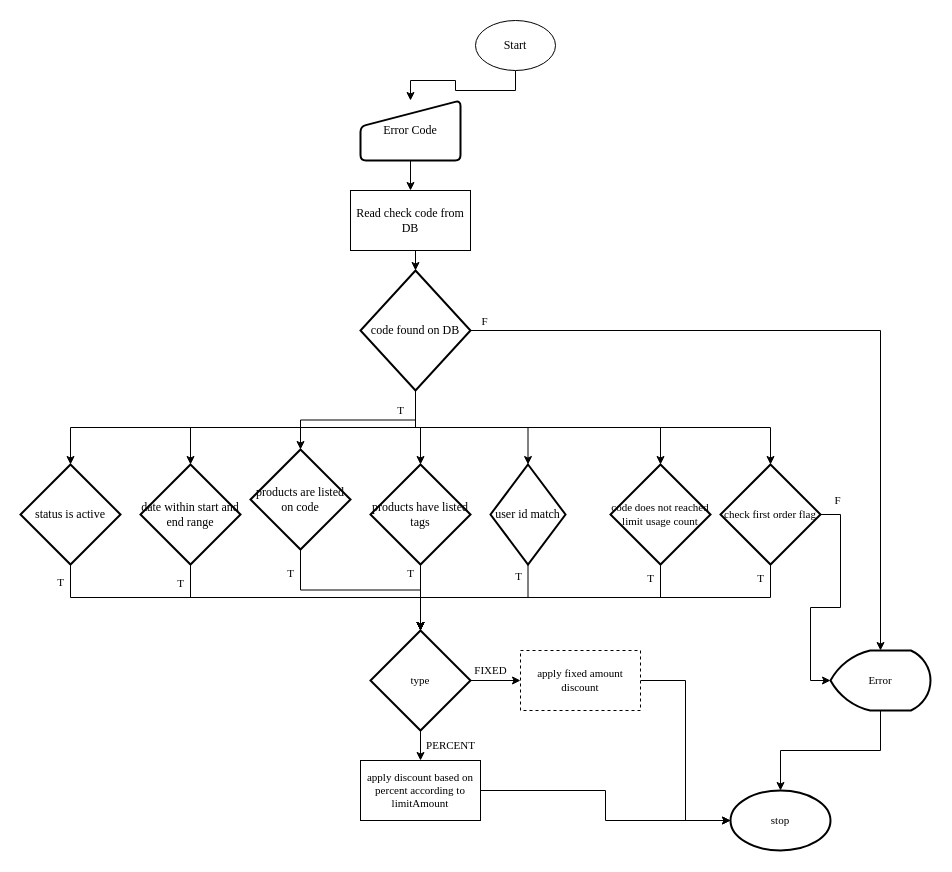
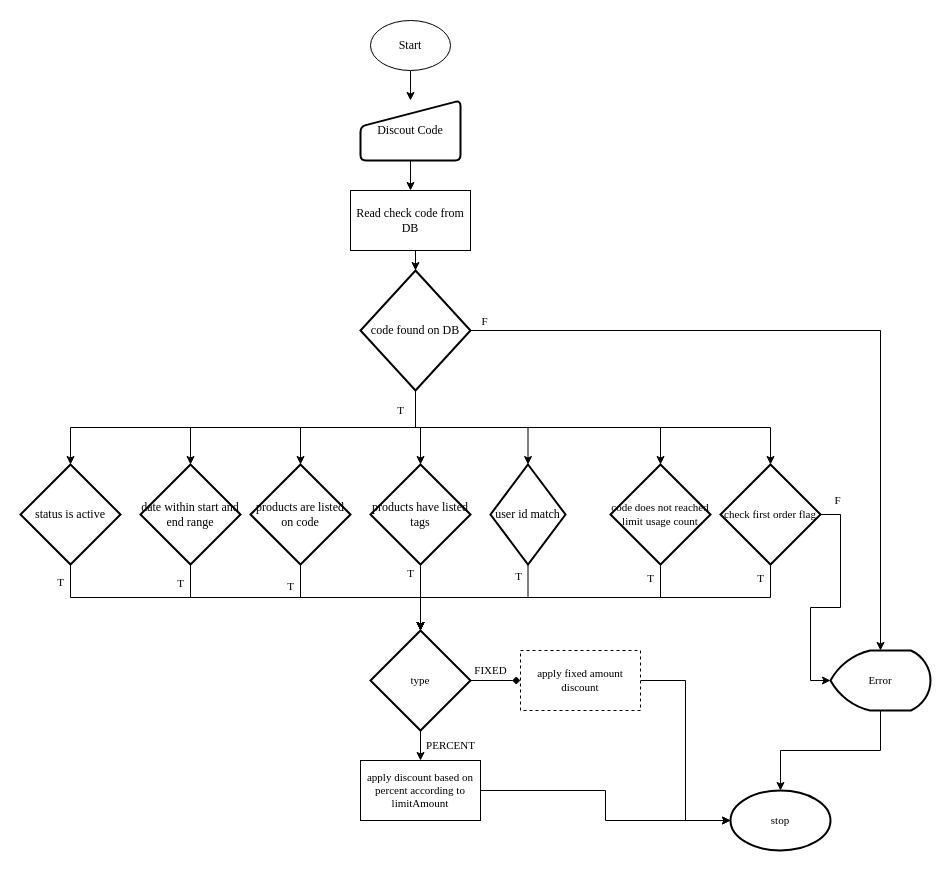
node "Start": moved (516, 46) -> (411, 46)
node "Error Code": label "Error Code" -> "Discout Code"
node "products are listed on code": moved (301, 500) -> (301, 515)
edge "type" -> "apply fixed amount discount": arrowhead classic -> diamond
